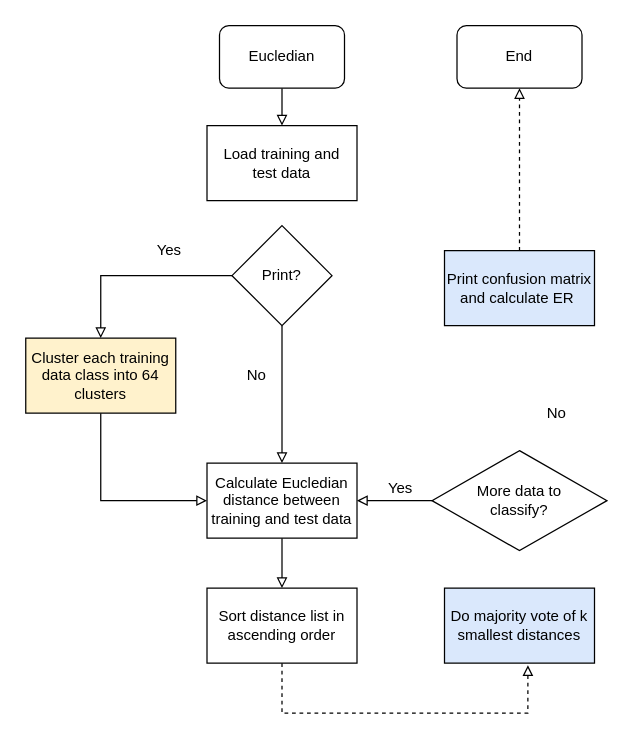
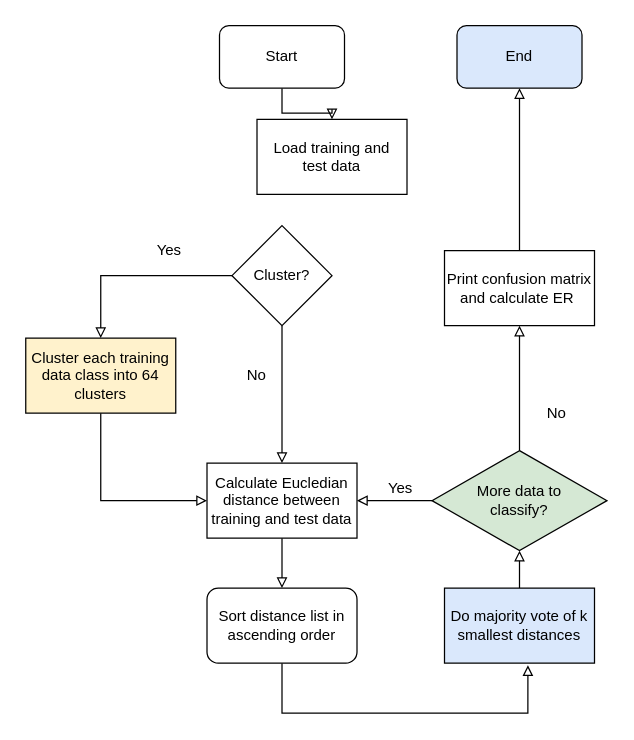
node "Eucledian": label "Eucledian" -> "Start"
node "End": fillcolor #ffffff -> #dae8fc
node "Load training and test data": moved (282, 163) -> (332, 157)
edge "Print confusion matrix and calculate ER" -> "End": style dashed -> solid
node "Print?": label "Print?" -> "Cluster?"
node "Print confusion matrix and calculate ER": fillcolor #dae8fc -> #ffffff
edge "More data to classify?" -> "Print confusion matrix and calculate ER": added
node "More data to classify?": fillcolor #ffffff -> #d5e8d4
edge "Do majority vote of k smallest distances" -> "More data to classify?": added
node "Sort distance list in ascending order": shape rectangle -> rounded rectangle
edge "Sort distance list in ascending order" -> "Do majority vote of k smallest distances": style dashed -> solid
